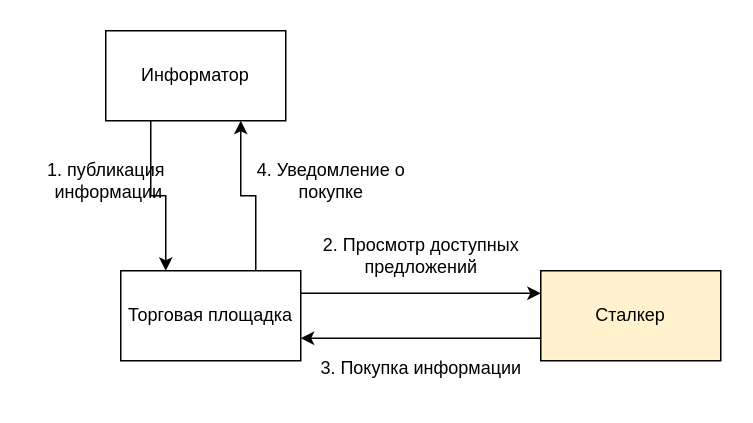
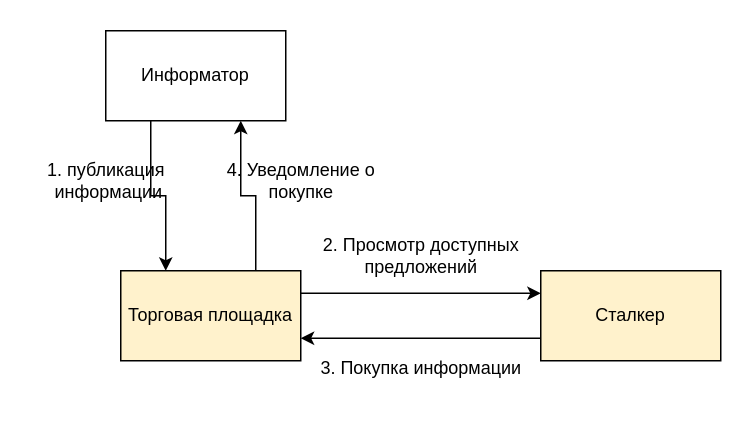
node "4. Уведомление о покупке": moved (331, 181) -> (301, 181)
node "Торговая площадка": fillcolor #ffffff -> #fff2cc
